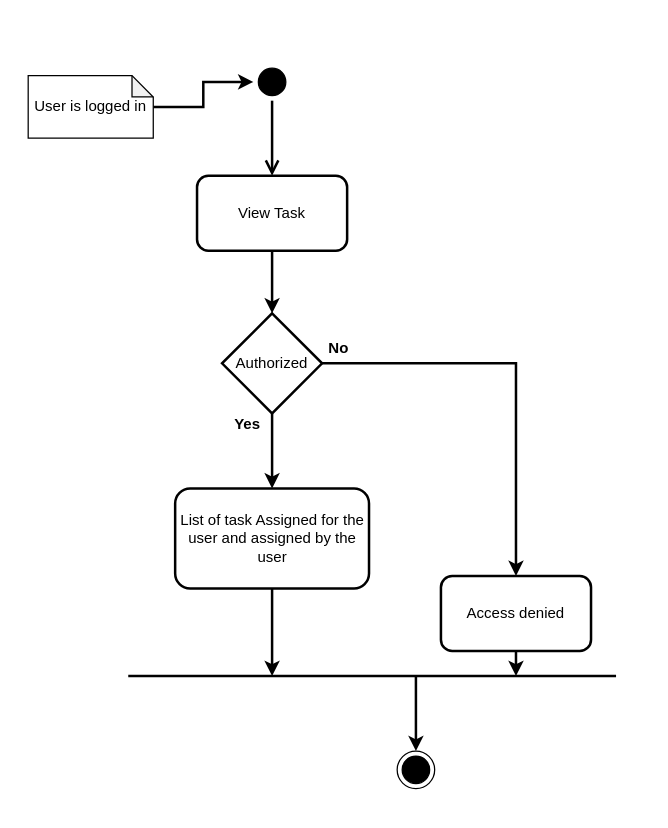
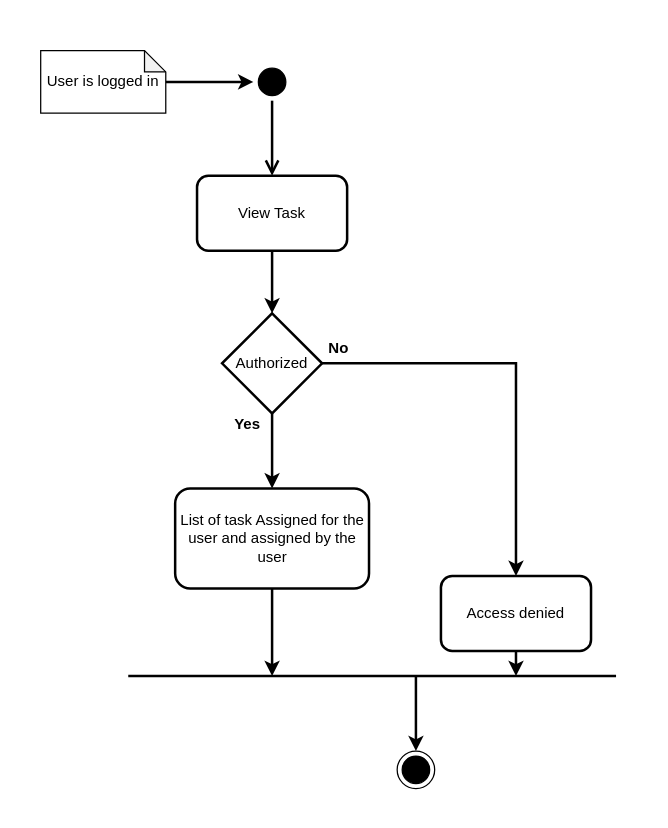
node "User is logged in": moved (91, 107) -> (103, 82)
